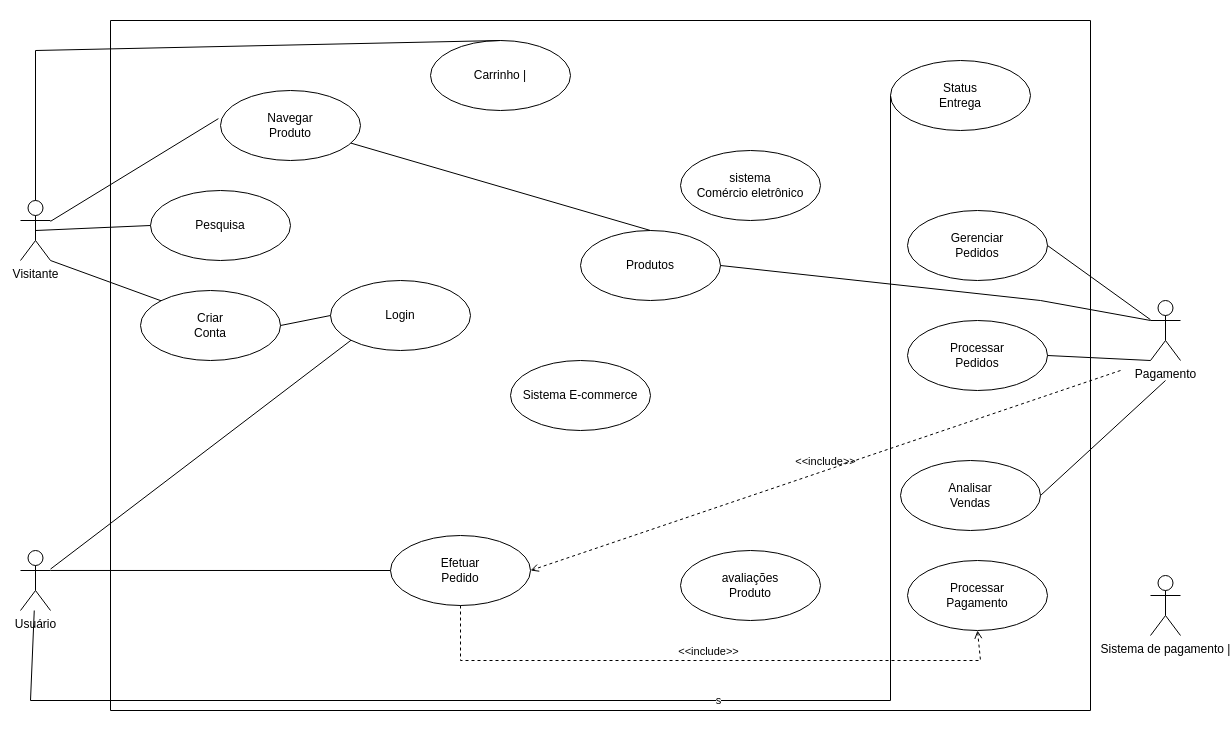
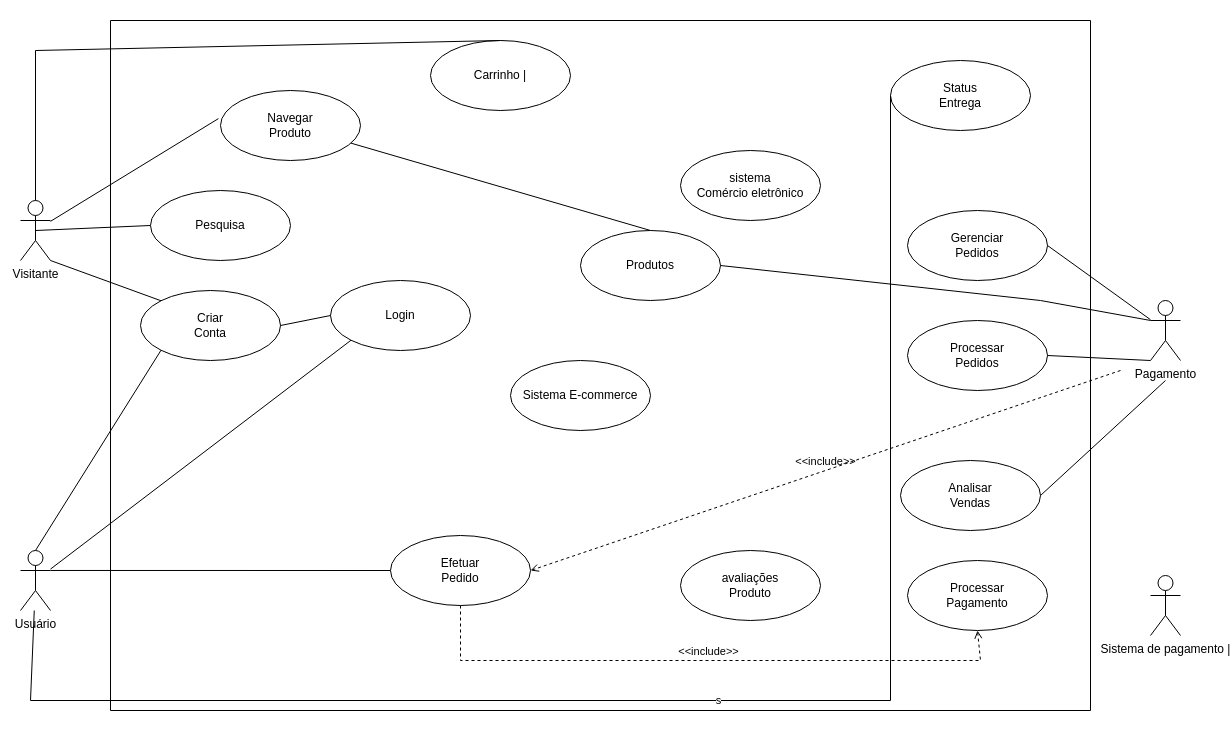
edge "Criar Conta" -- "Usuário": added
